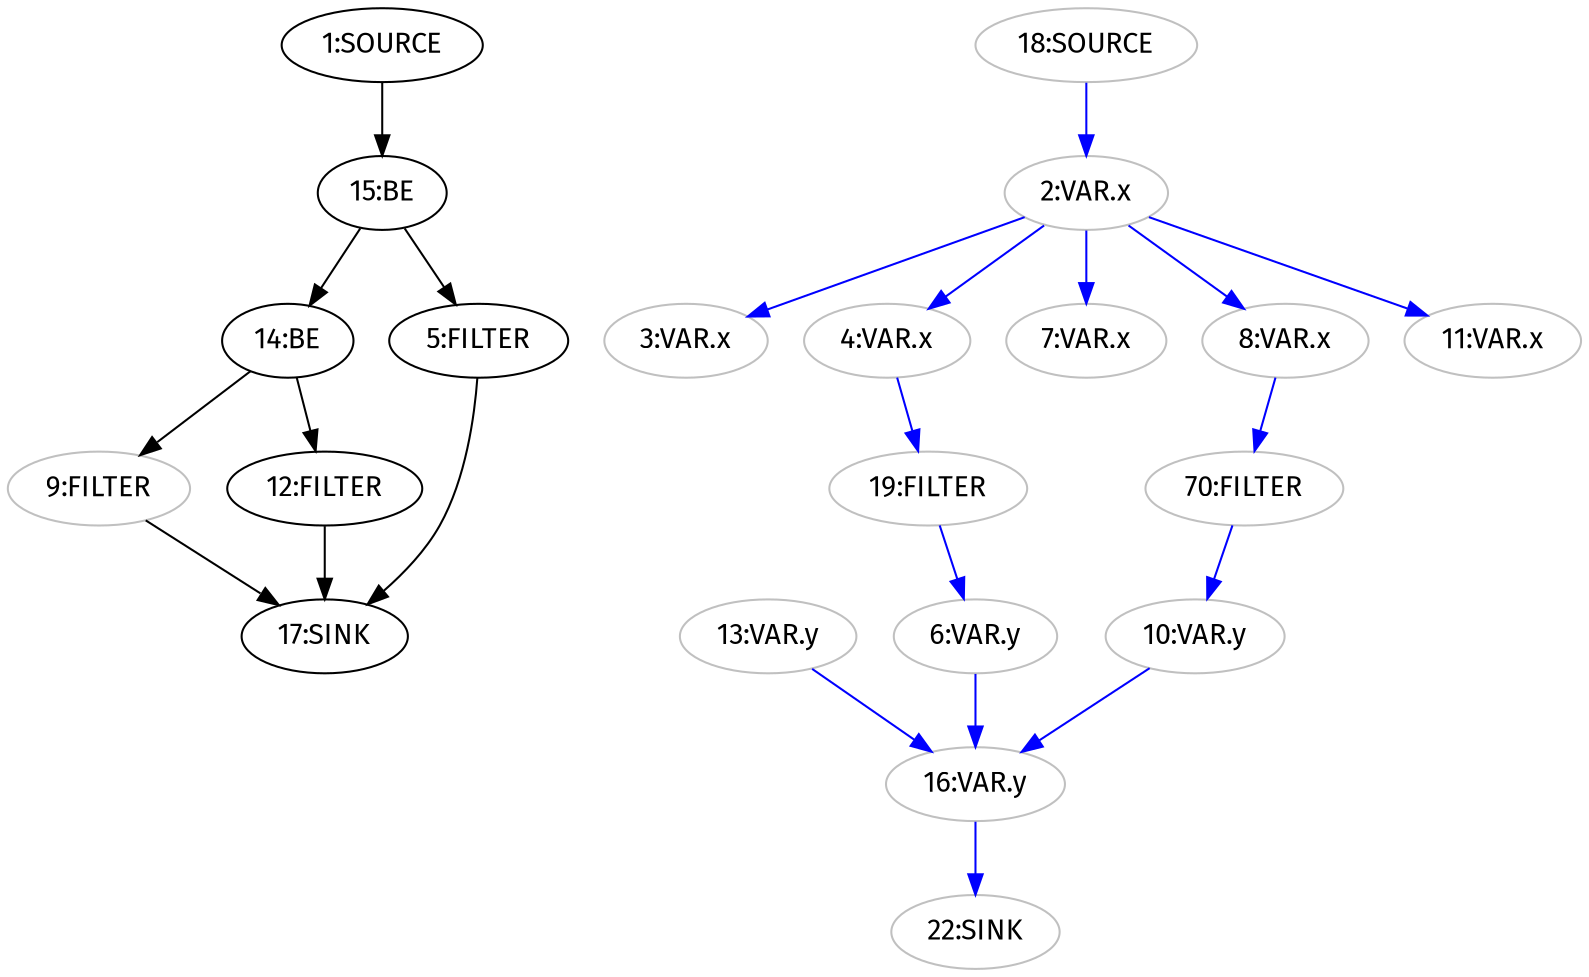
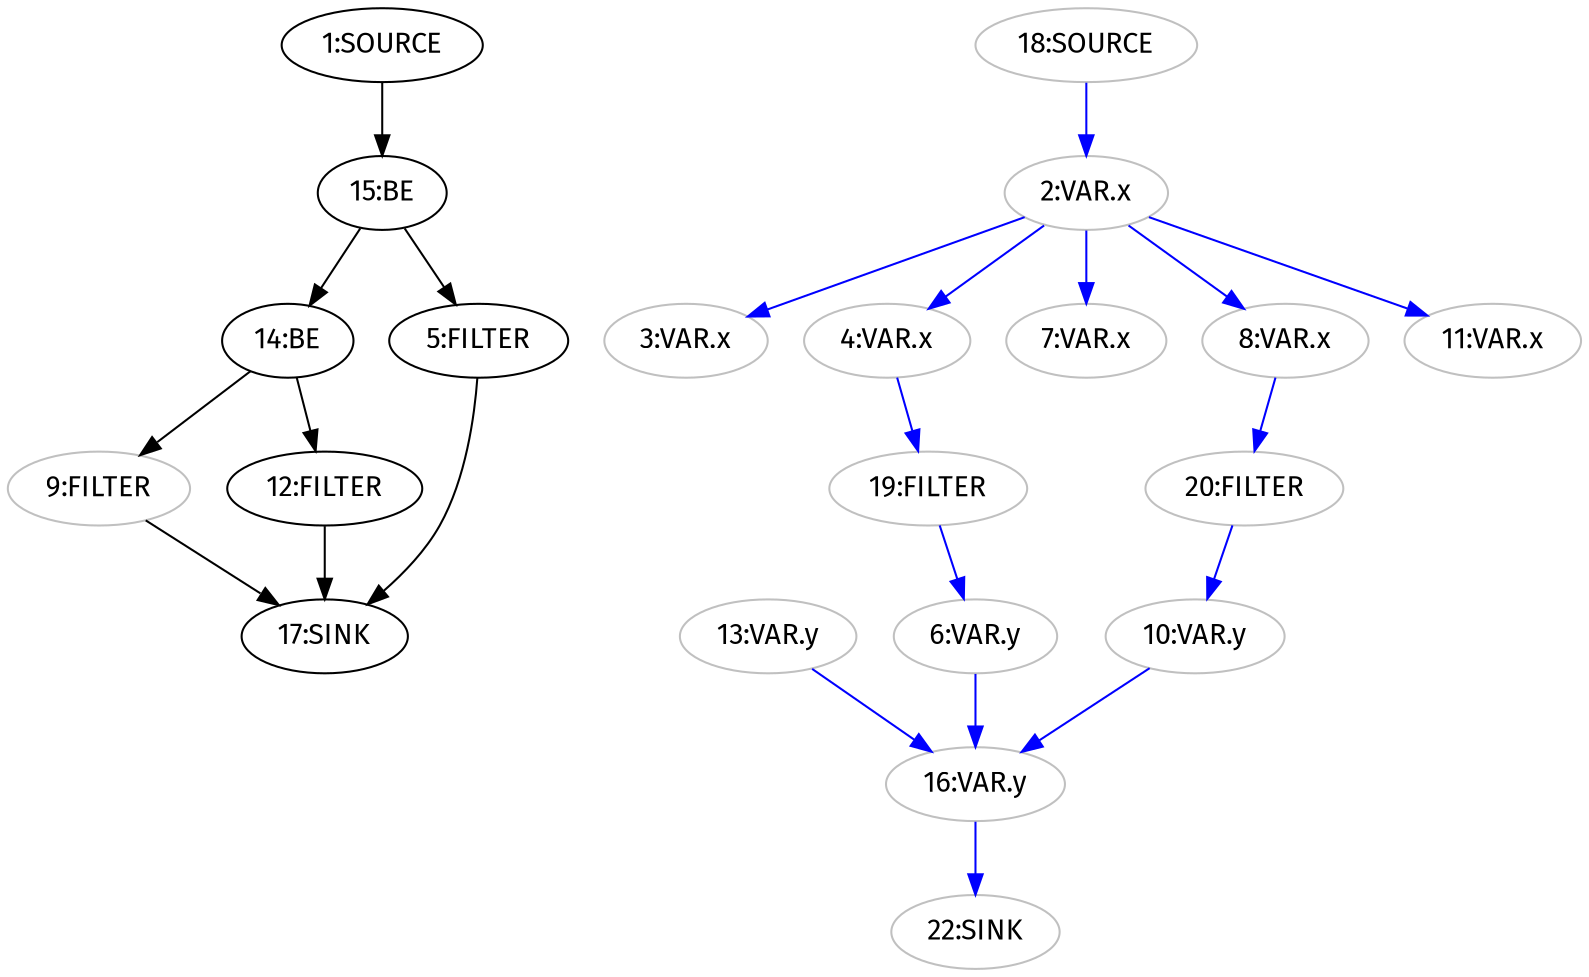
node "70:FILTER": label "70:FILTER" -> "20:FILTER"
